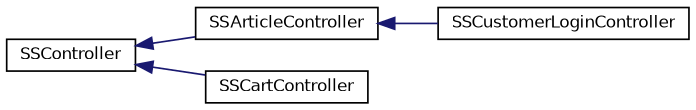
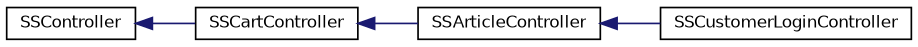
edge "SSArticleController" -> "SSController": now "SSArticleController" -> "SSCartController"
